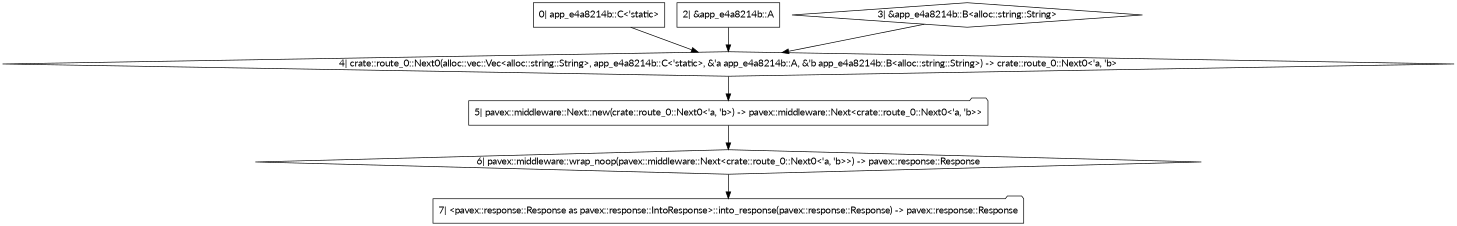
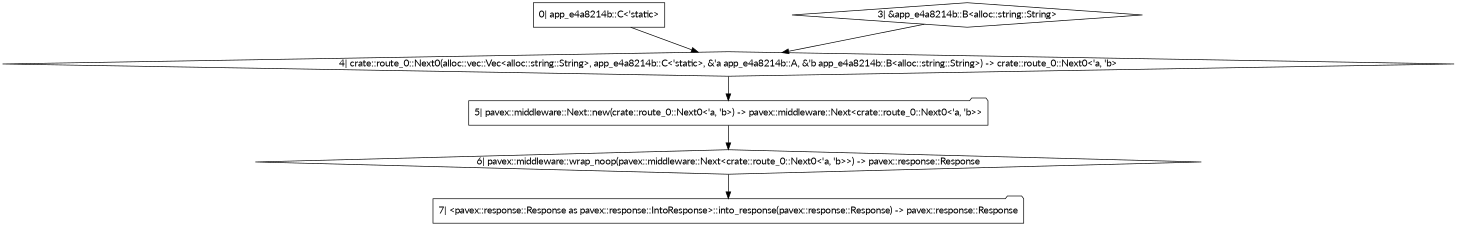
node "2| &app_e4a8214b::A": removed
